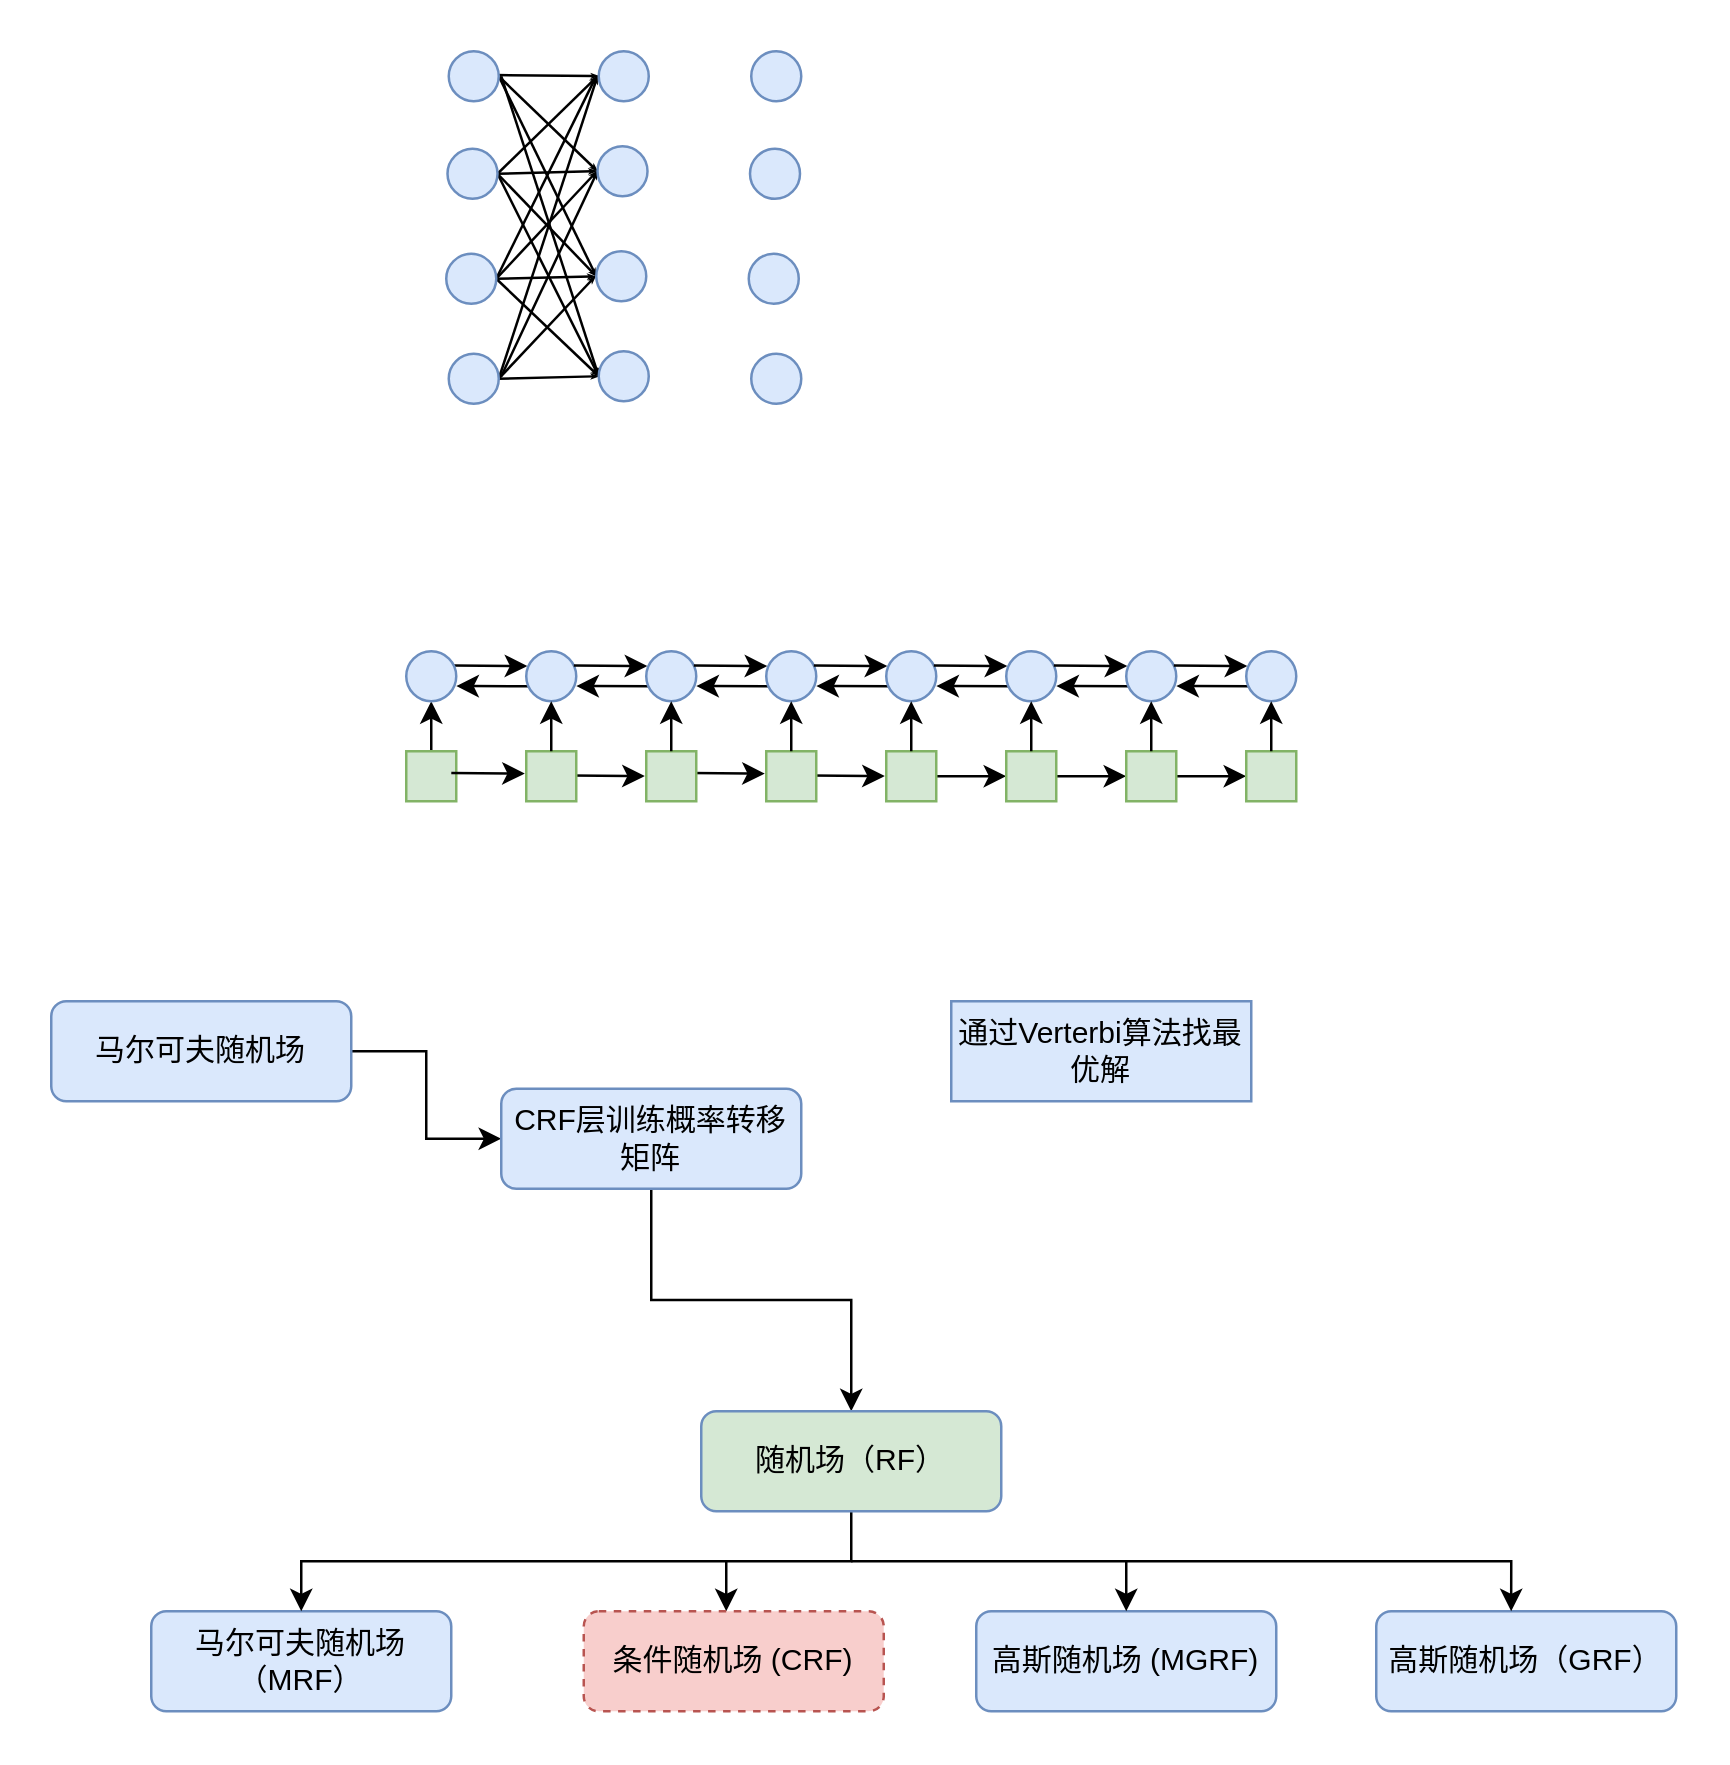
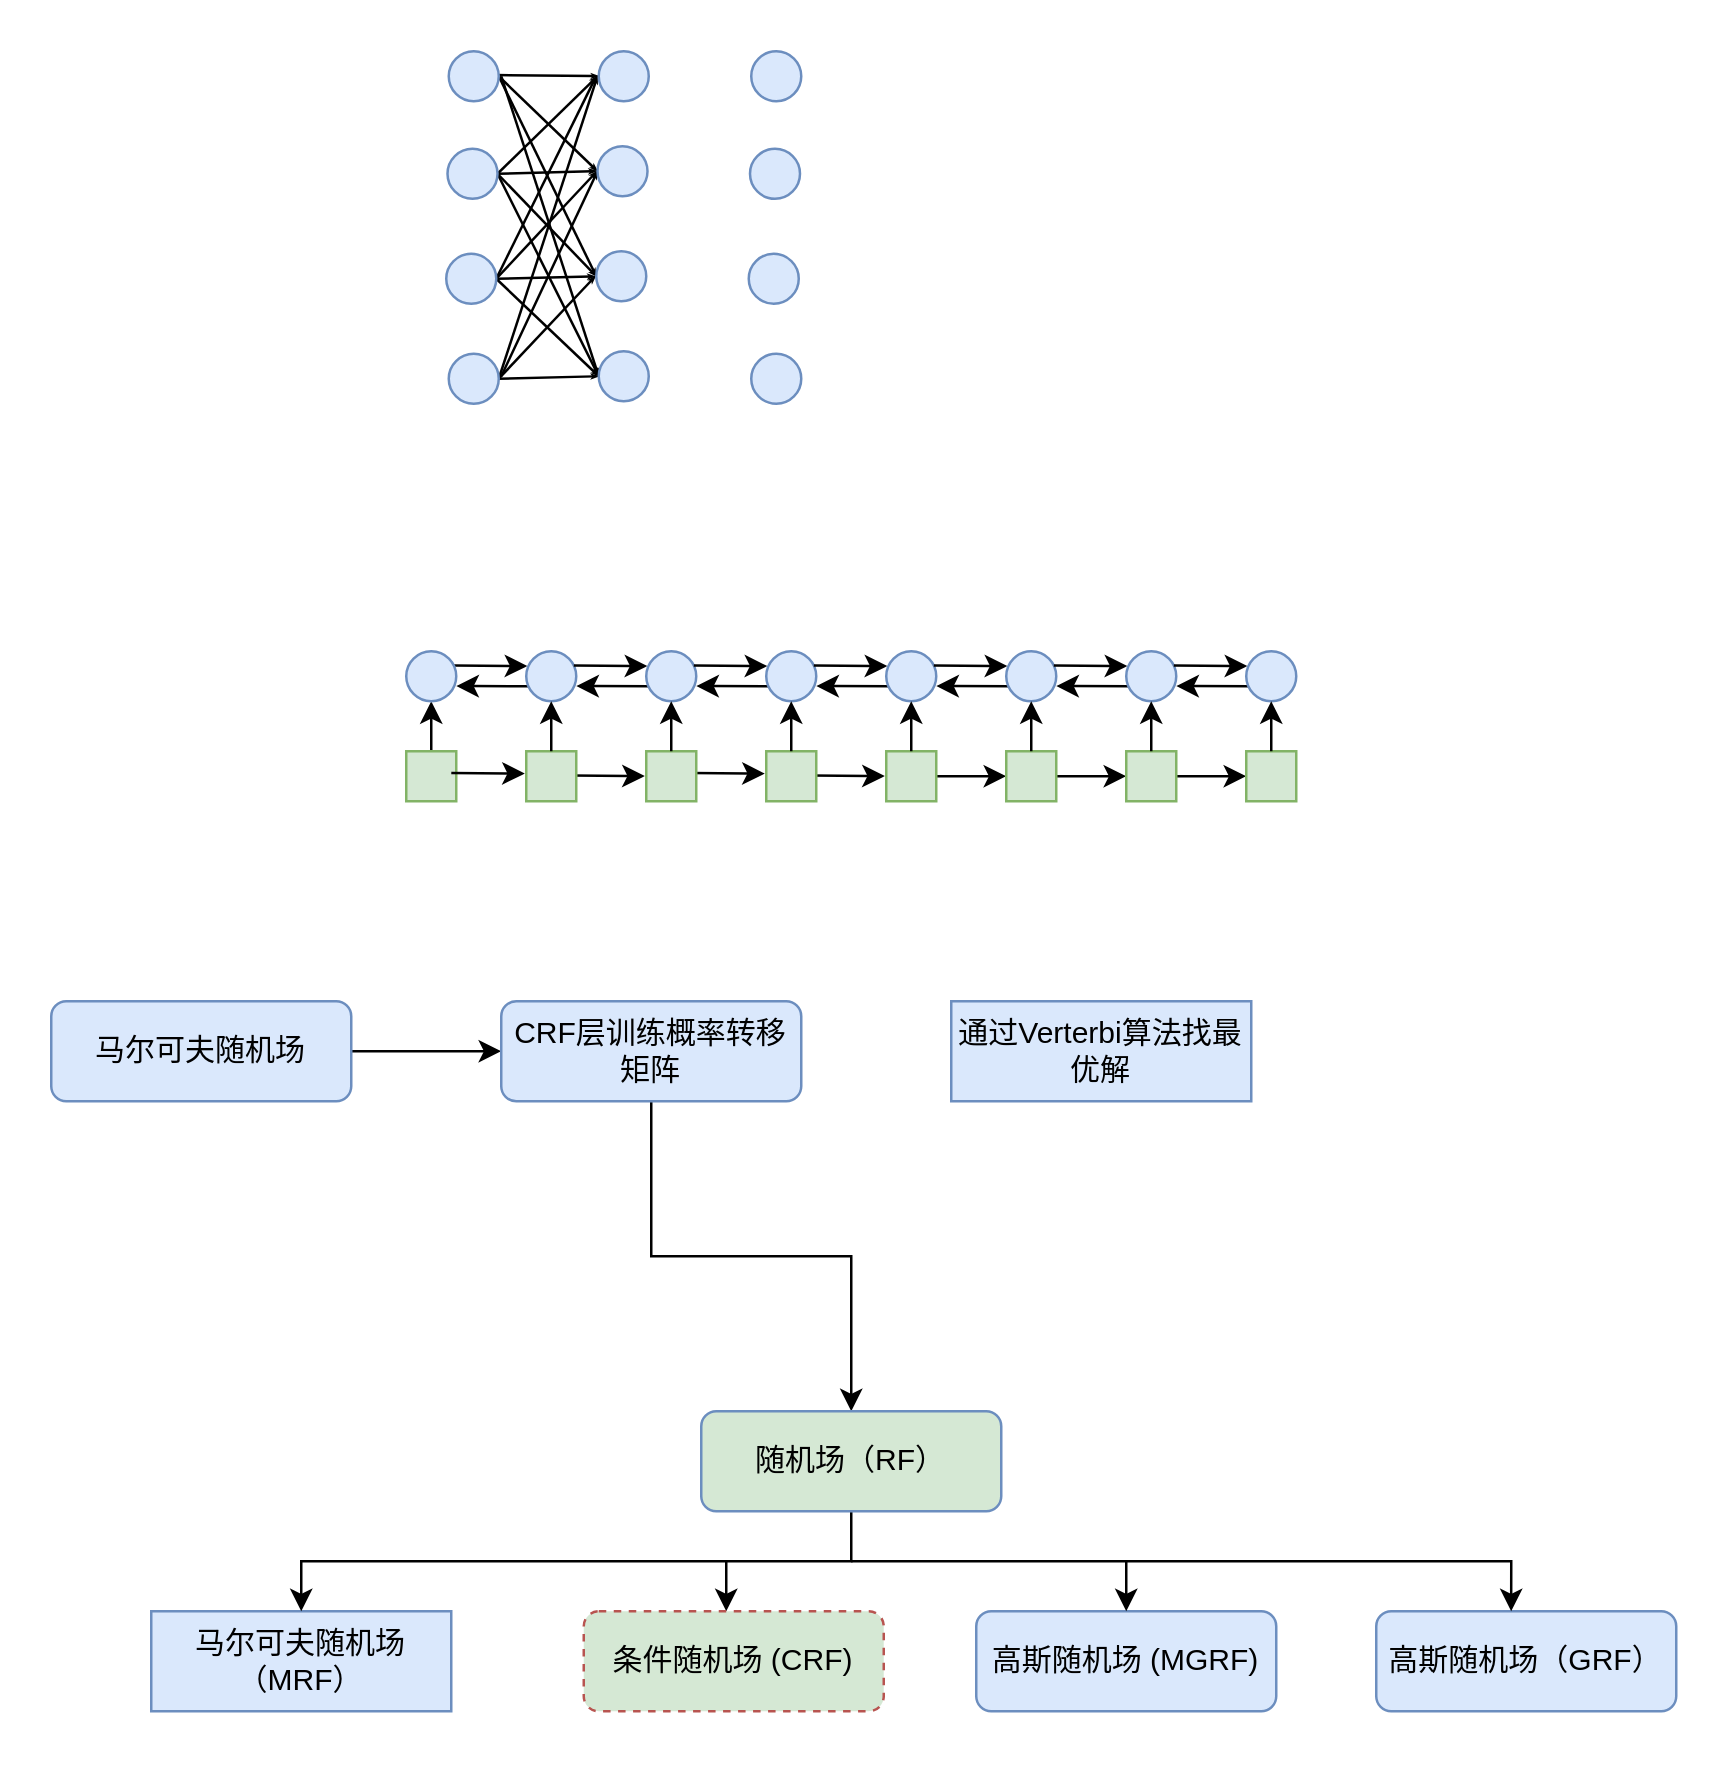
node "CRF层训练概率转移矩阵": moved (651, 1139) -> (651, 1051)
node "马尔可夫随机场（MRF）": shape rounded rectangle -> rectangle
node "条件随机场 (CRF)": fillcolor #f8cecc -> #d5e8d4
